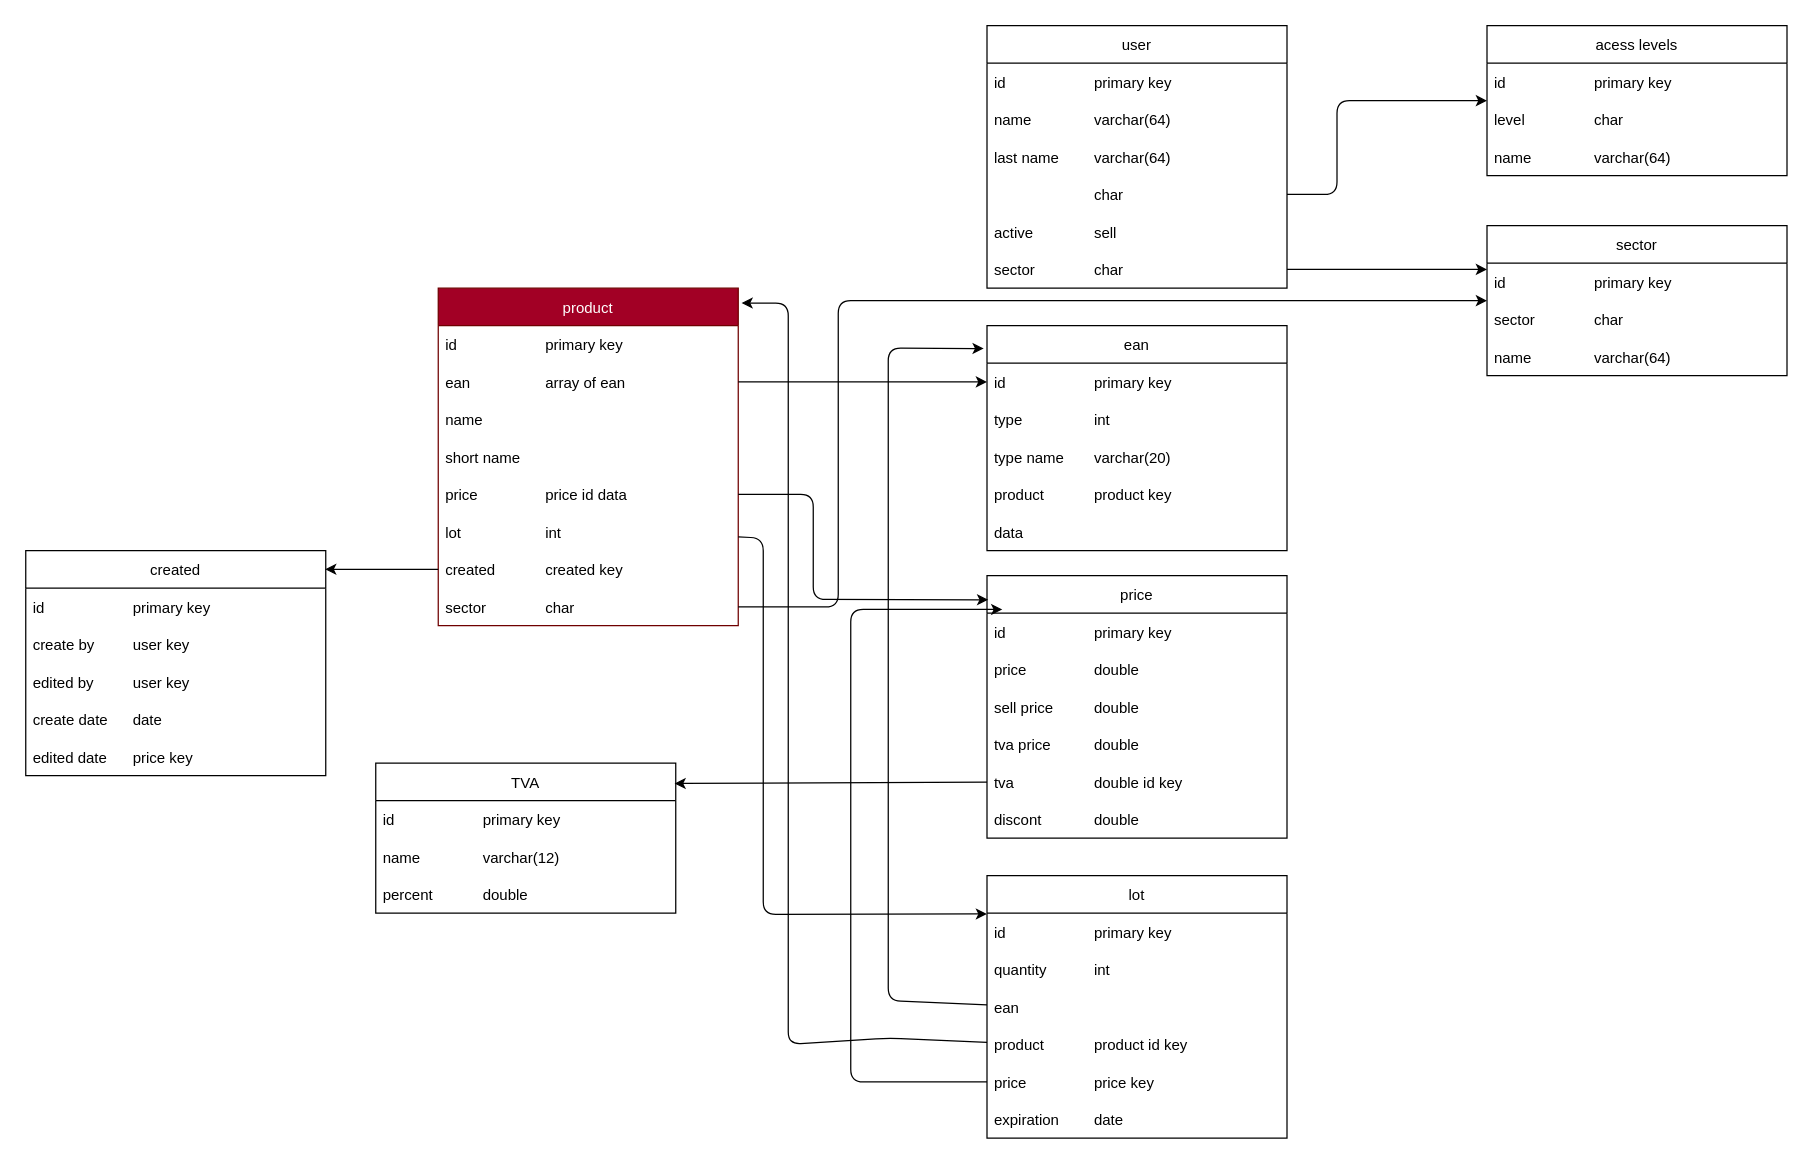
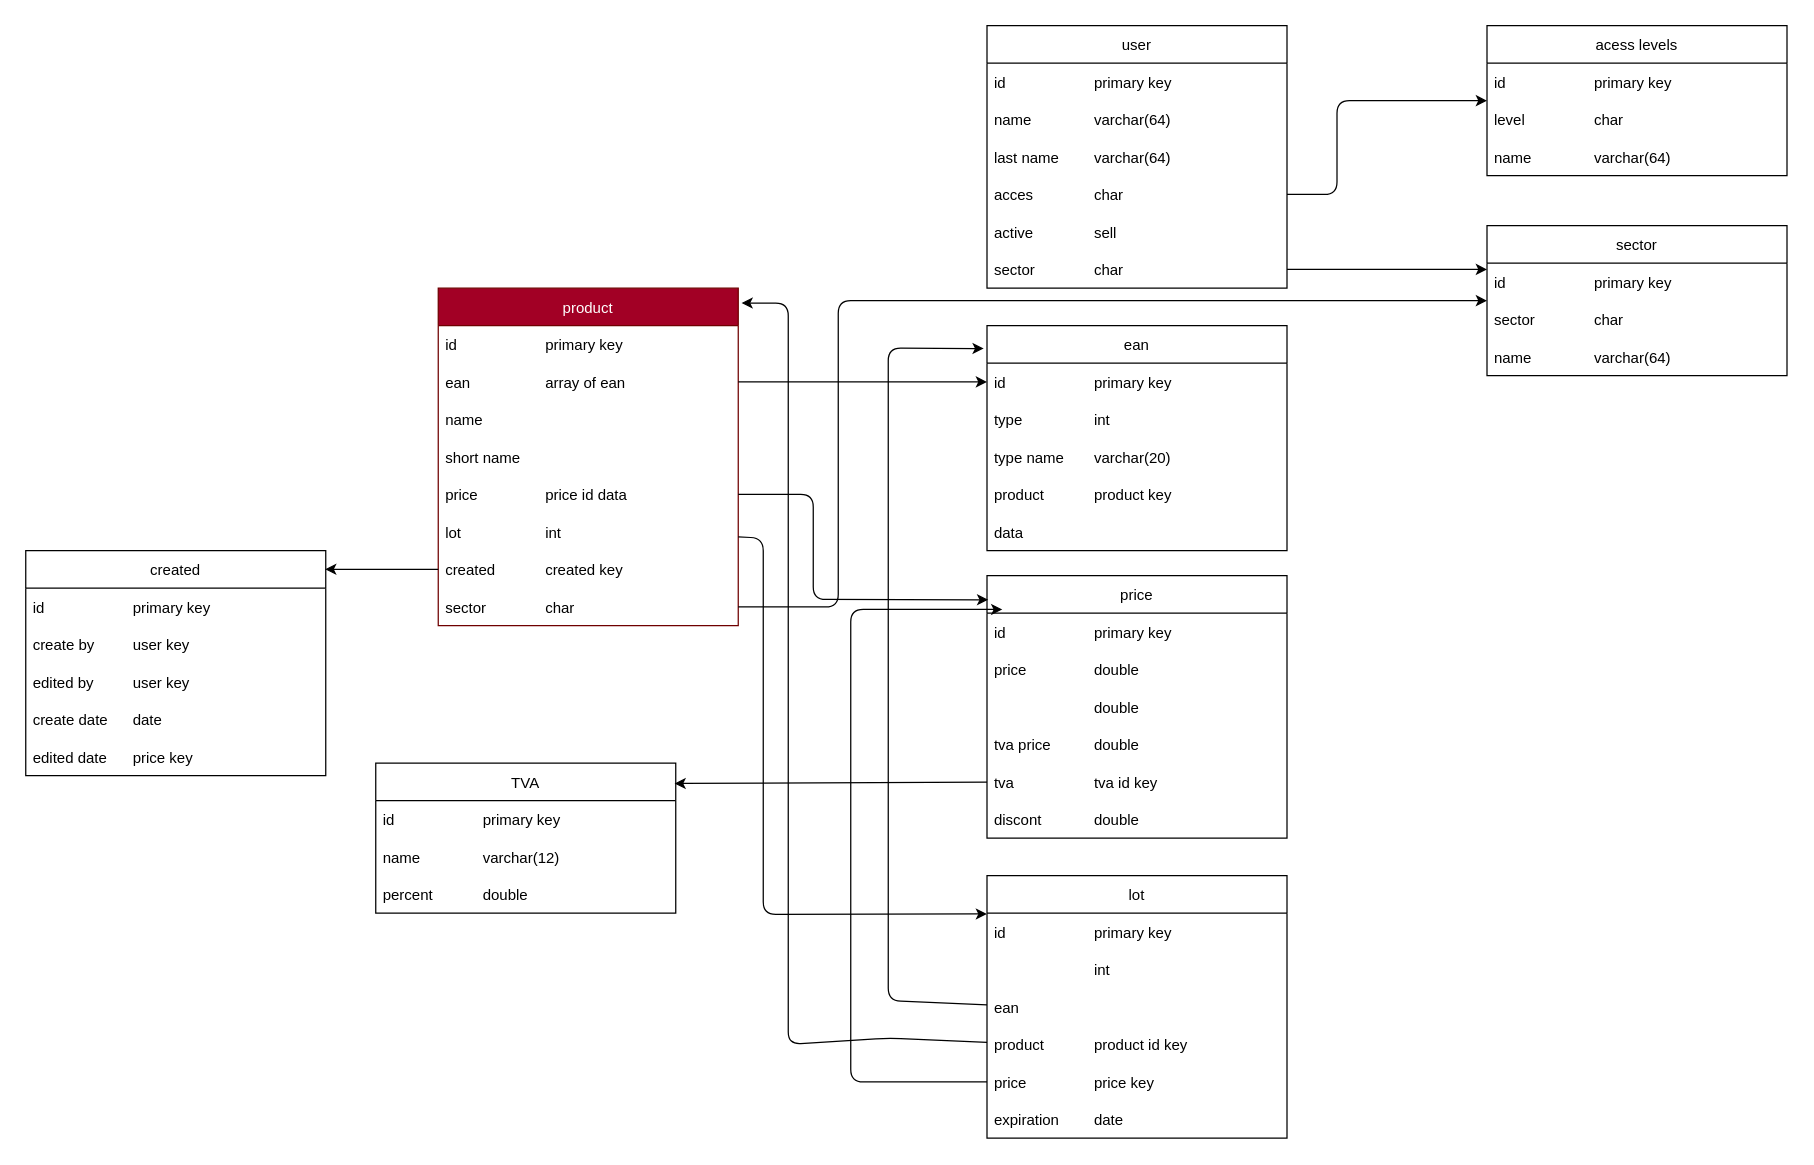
node "acces": added
node "sell price": removed
node "double id key": label "double id key" -> "tva id key"
node "quantity": removed
